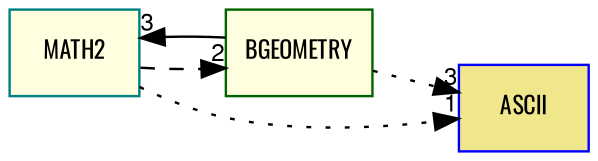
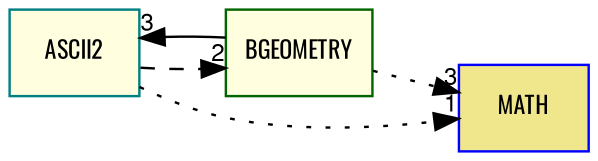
node "MATH2": label "MATH2" -> "ASCII2"
node "ASCII": label "ASCII" -> "MATH"
